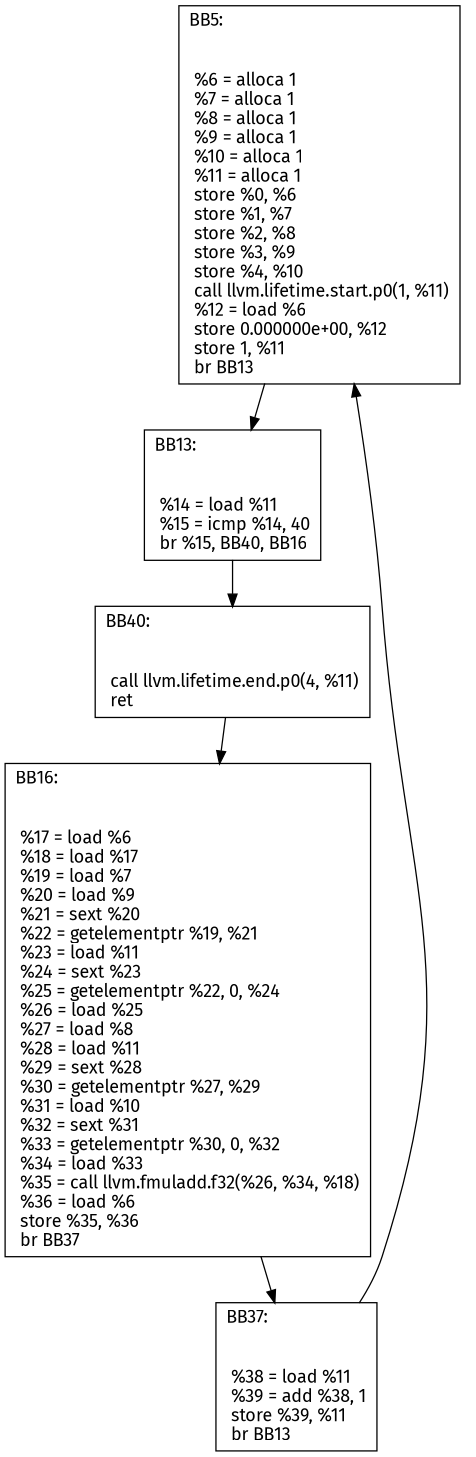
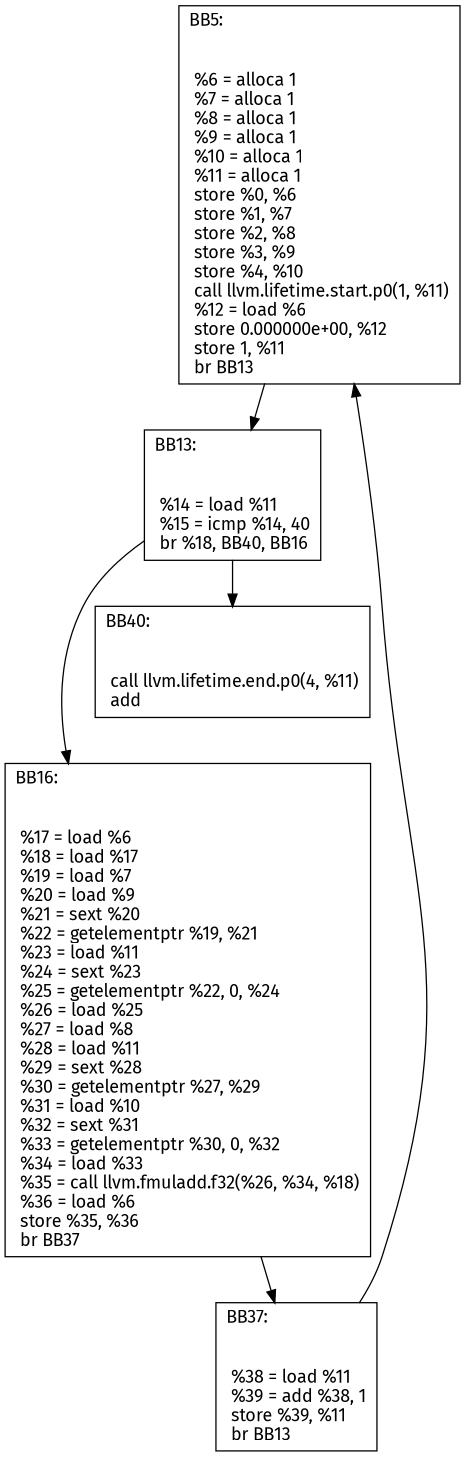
node "BB13:": text "br %15, BB40, BB16" -> "br %18, BB40, BB16"
node "BB40:": text "ret" -> "add"
edge "BB40:" -> "BB16:": now "BB13:" -> "BB16:"
